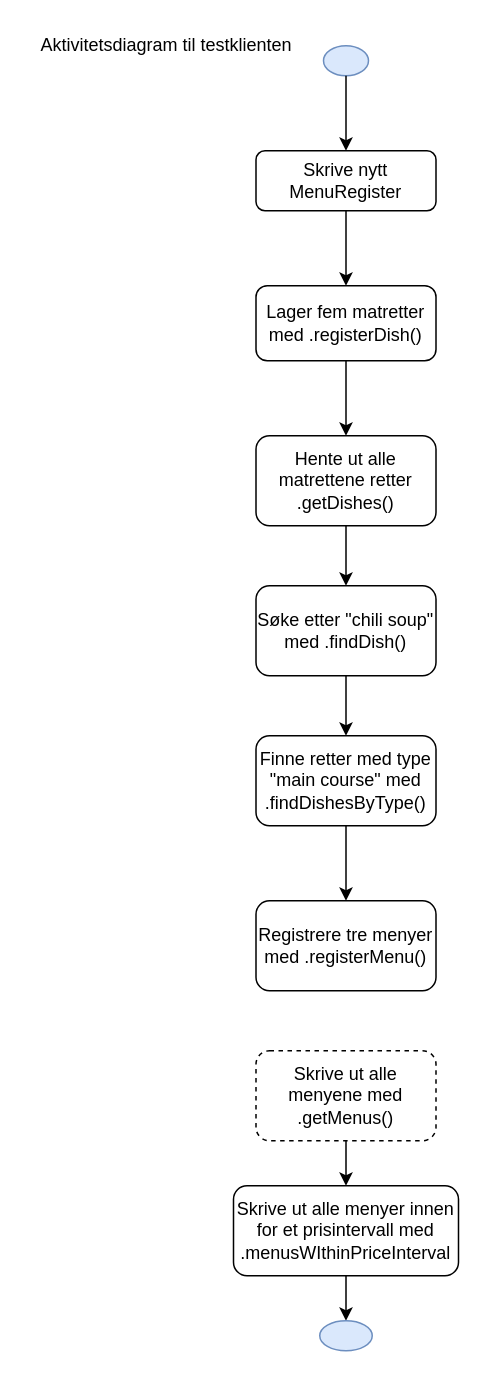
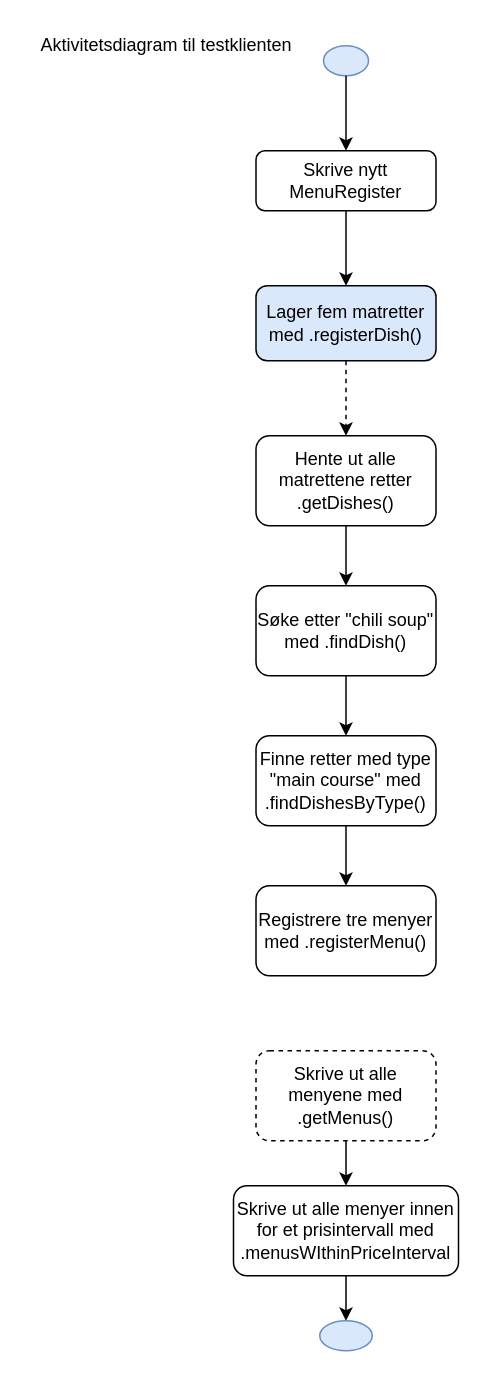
node "Lager fem matretter med .registerDish()": fillcolor #ffffff -> #dae8fc
edge "Lager fem matretter med .registerDish()" -> "Hente ut alle matrettene retter .getDishes()": style solid -> dashed
node "Registrere tre menyer med .registerMenu()": moved (346, 946) -> (346, 931)
